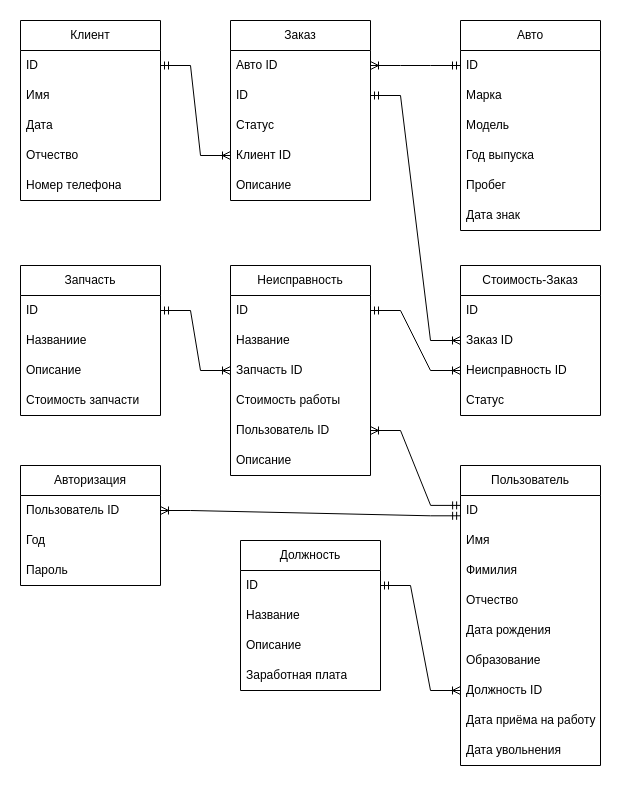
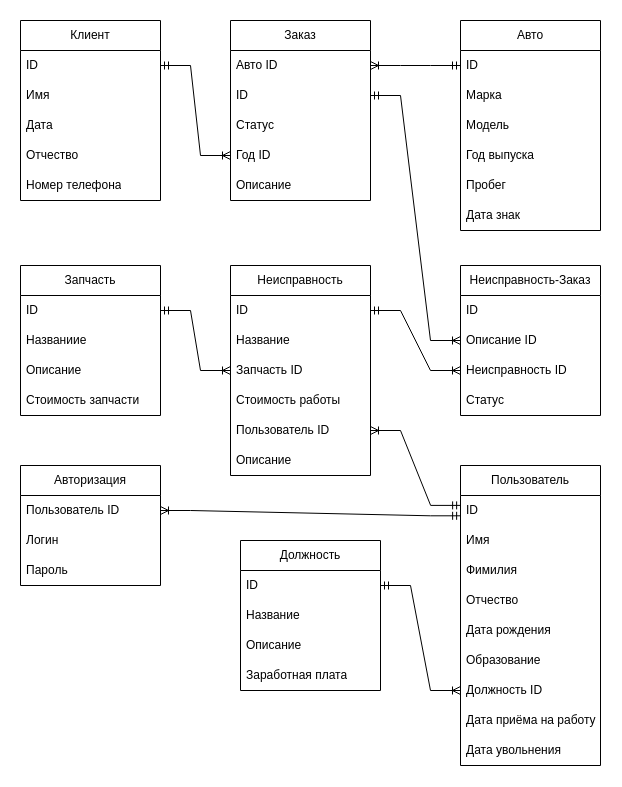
node "Клиент ID": label "Клиент ID" -> "Год ID"
node "Стоимость-Заказ": label "Стоимость-Заказ" -> "Неисправность-Заказ"
node "Заказ ID": label "Заказ ID" -> "Описание ID"
node "Год": label "Год" -> "Логин"
